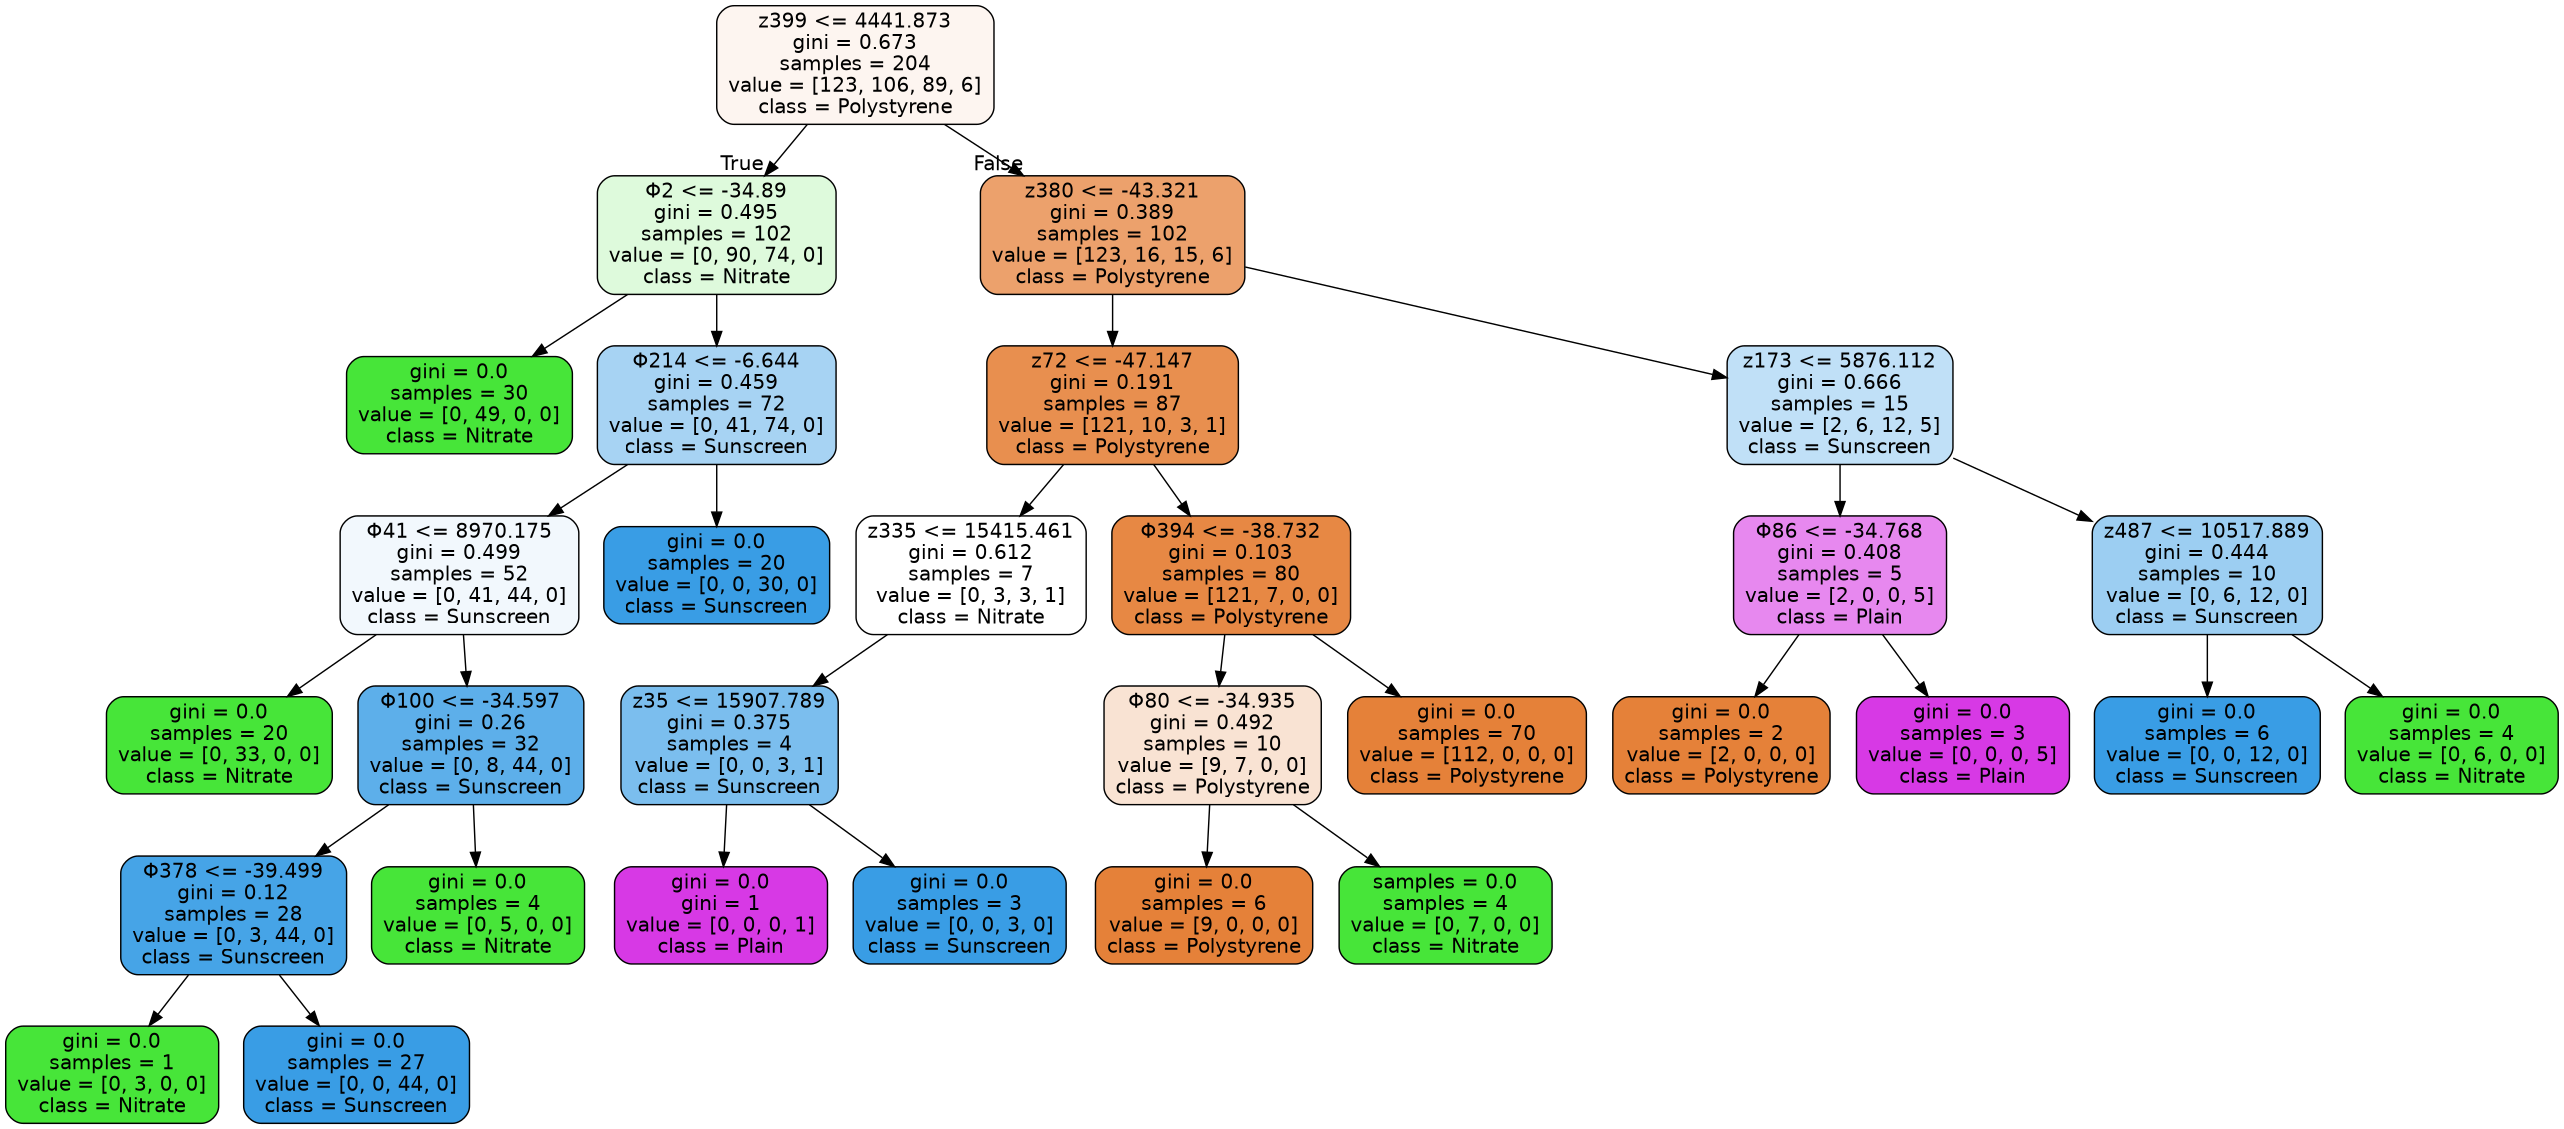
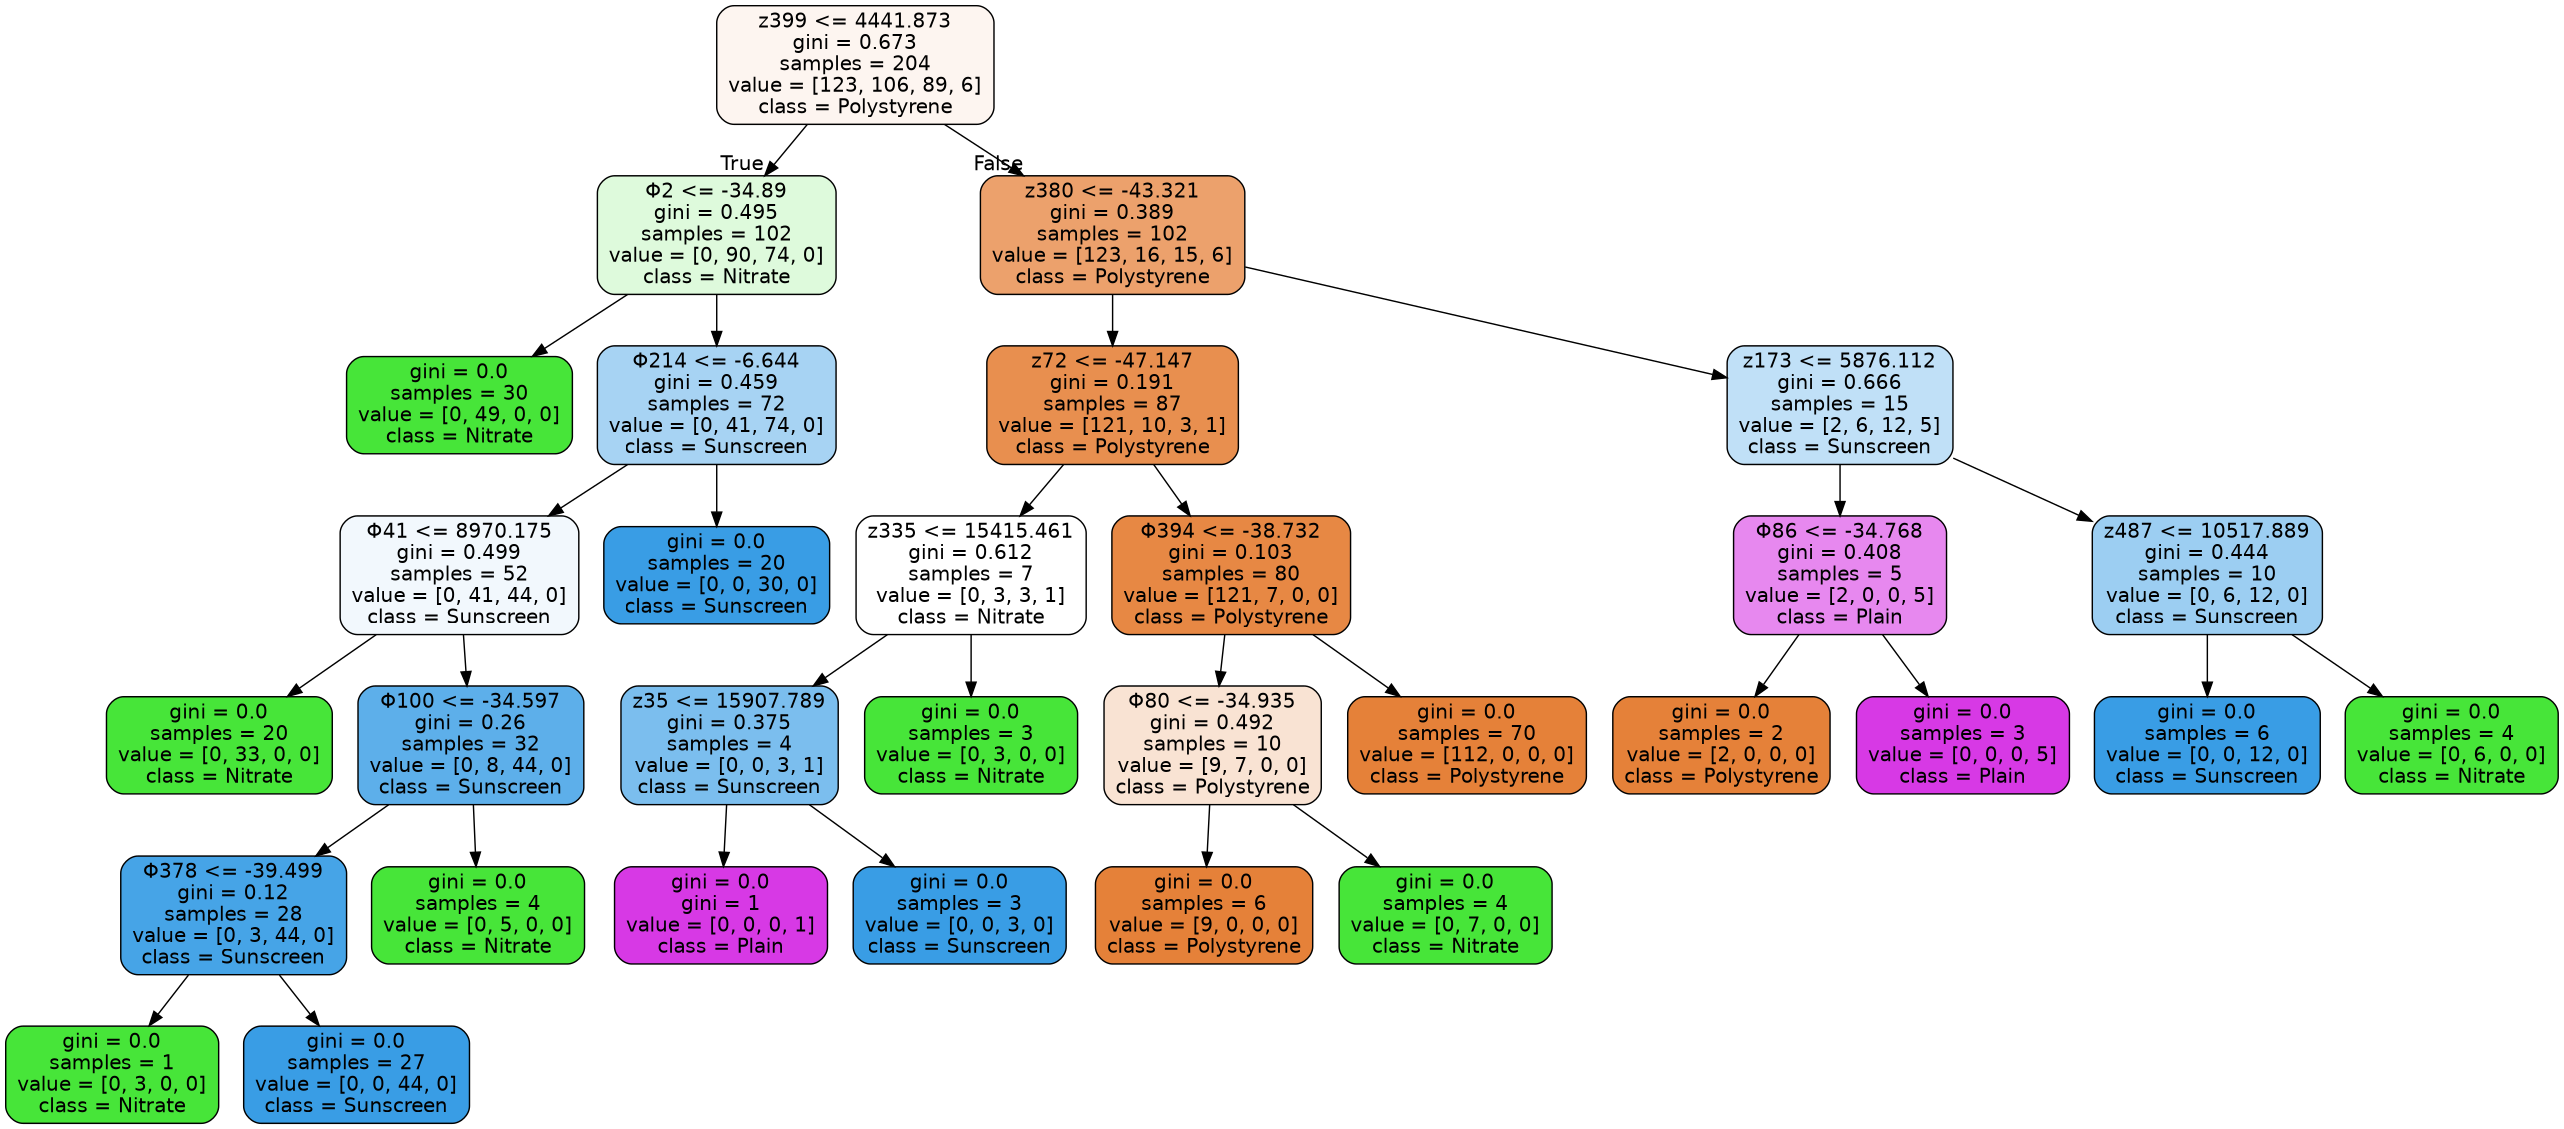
node "gini = 0.0 samples = 3 value = [0, 3, 0, 0] class = Nitrate": added
node "samples = 0.0 samples = 4 value = [0, 7, 0, 0] class = Nitrate": label "samples = 0.0 samples = 4 value = [0, 7, 0, 0] class = Nitrate" -> "gini = 0.0 samples = 4 value = [0, 7, 0, 0] class = Nitrate"
